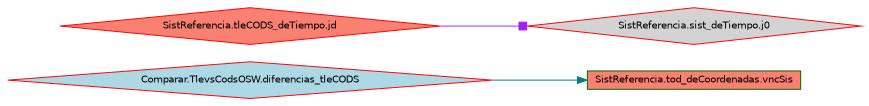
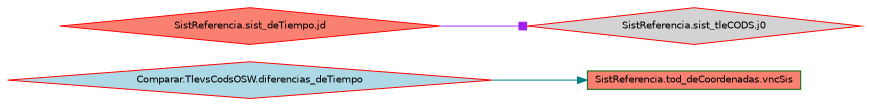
node "SistReferencia.tleCODS_deTiempo.jd": label "SistReferencia.tleCODS_deTiempo.jd" -> "SistReferencia.sist_deTiempo.jd"
node "SistReferencia.sist_deTiempo.j0": label "SistReferencia.sist_deTiempo.j0" -> "SistReferencia.sist_tleCODS.j0"
node "Comparar.TlevsCodsOSW.diferencias_tleCODS": label "Comparar.TlevsCodsOSW.diferencias_tleCODS" -> "Comparar.TlevsCodsOSW.diferencias_deTiempo"
